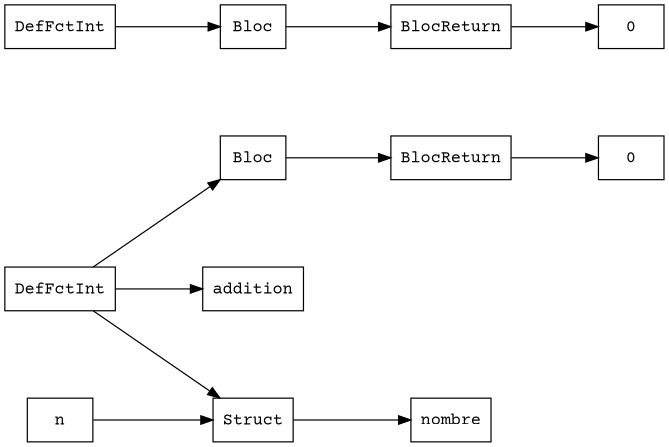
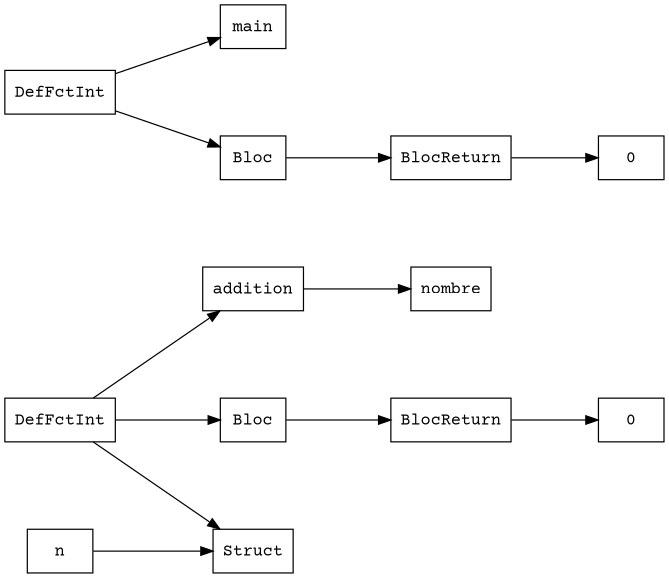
node "main": added
edge "Struct" -> "nombre": now "addition" -> "nombre"
